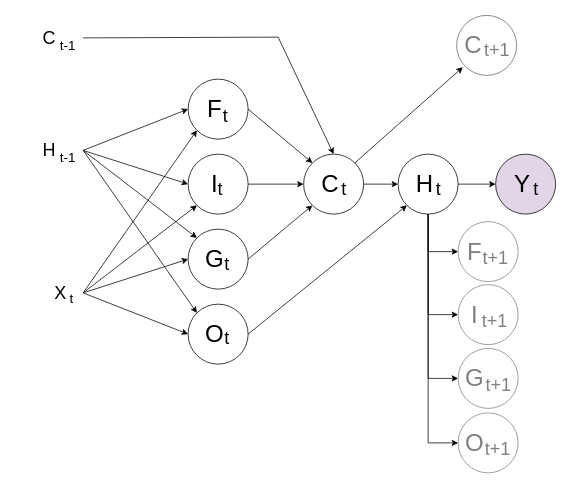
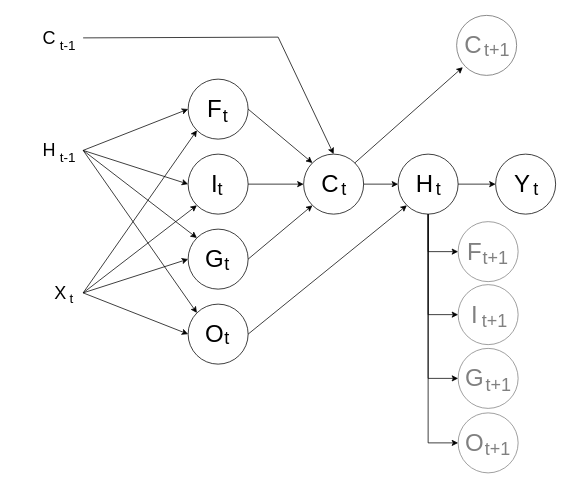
node "Y": fillcolor #e1d5e7 -> #ffffff
